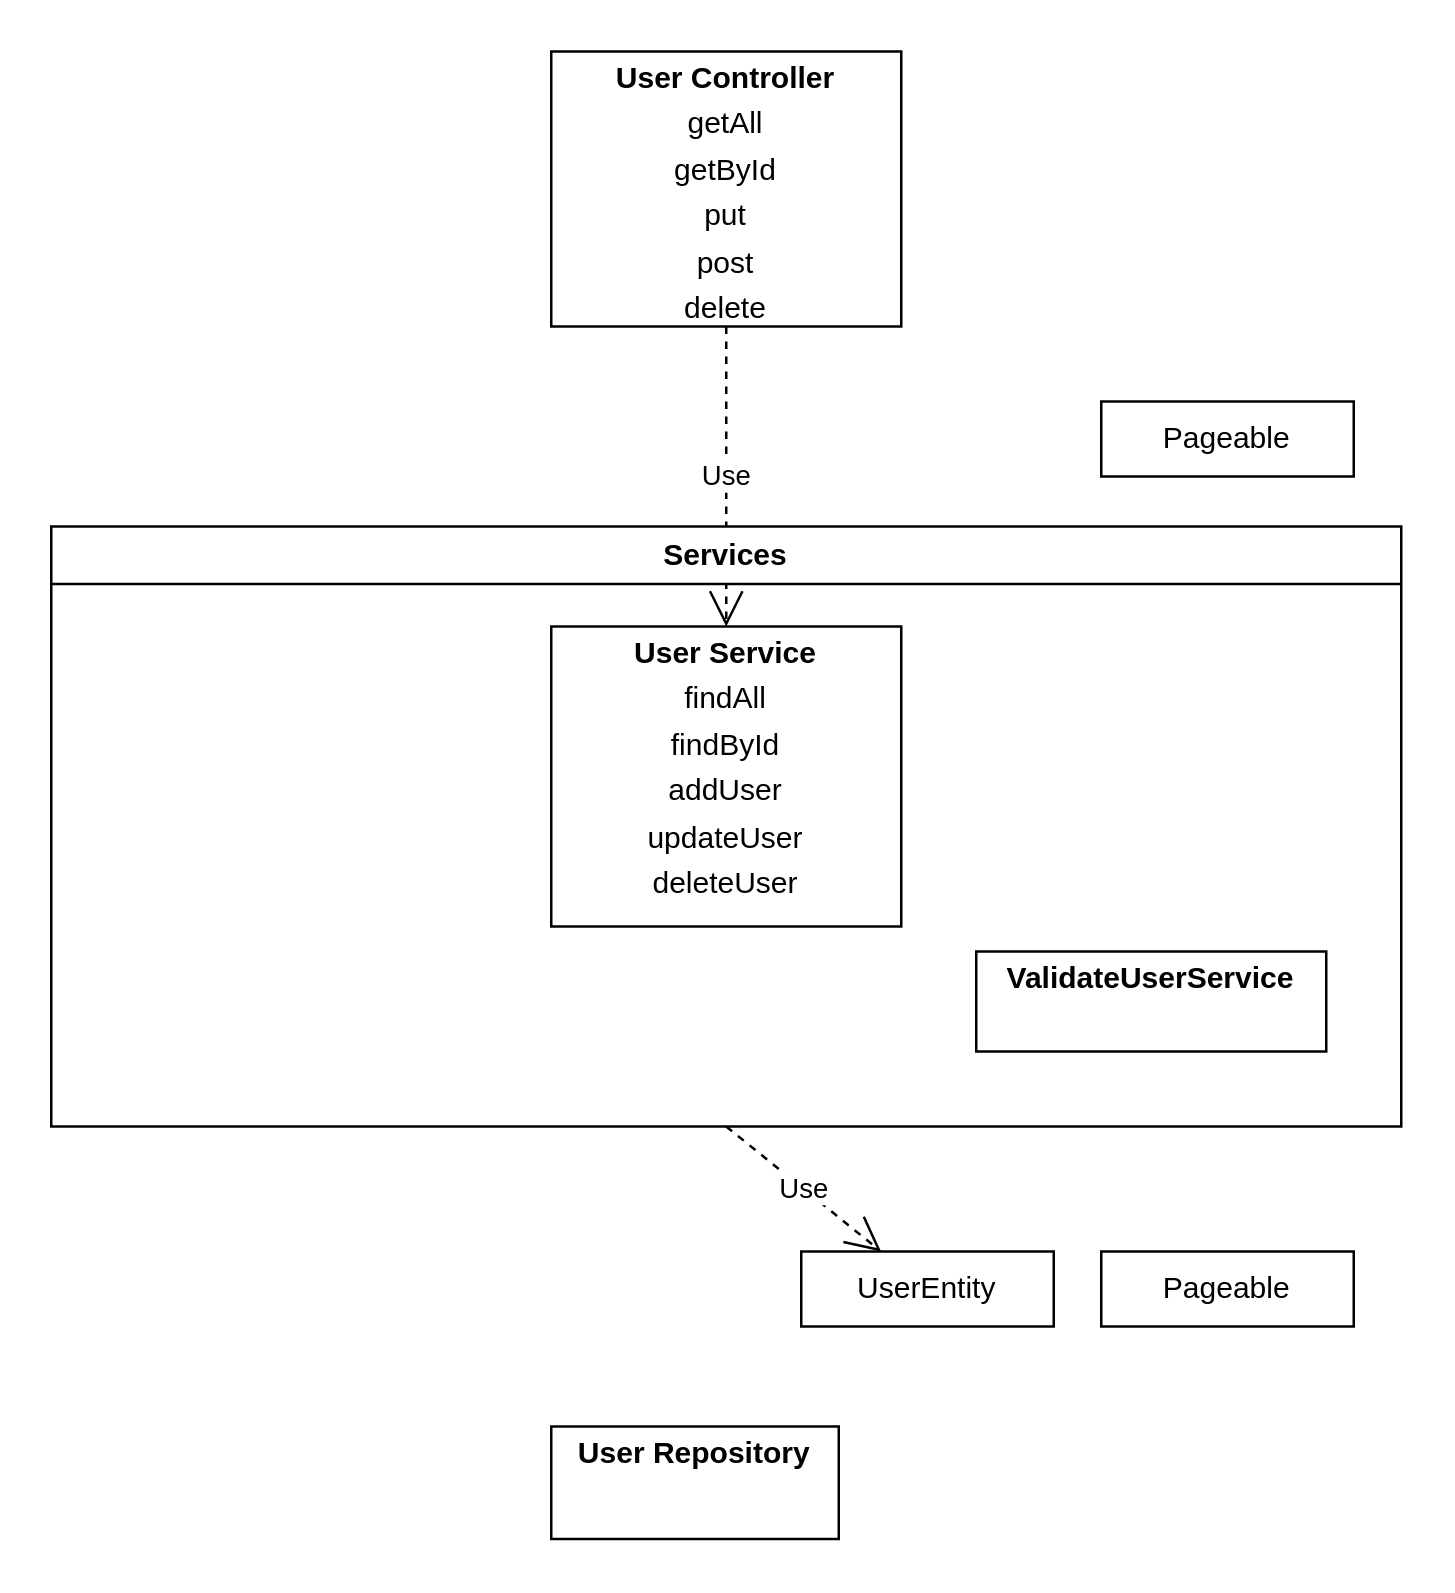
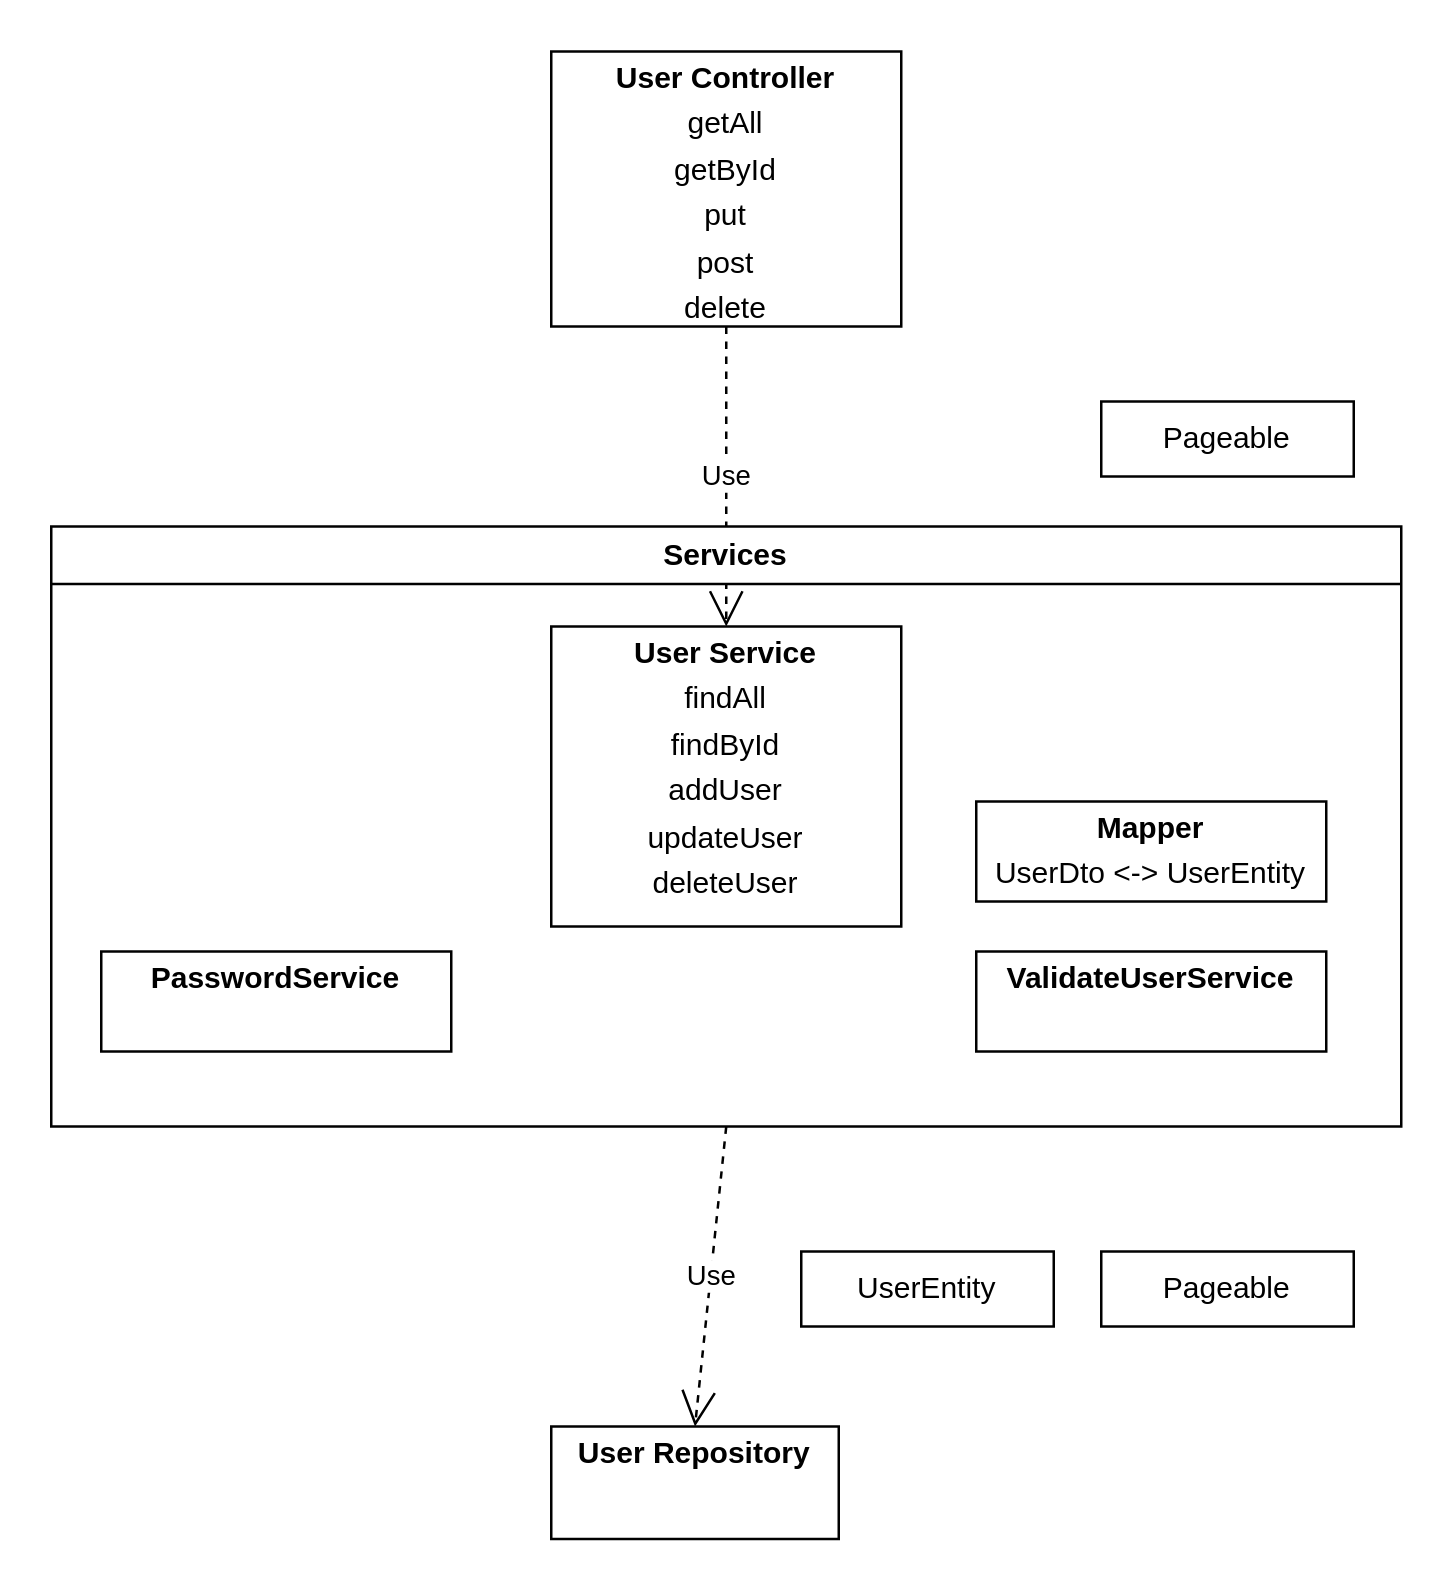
node "Mapper UserDto <-> UserEntity": added
node "PasswordService": added
edge "Services" -> "UserEntity": now "Services" -> "User Repository"
